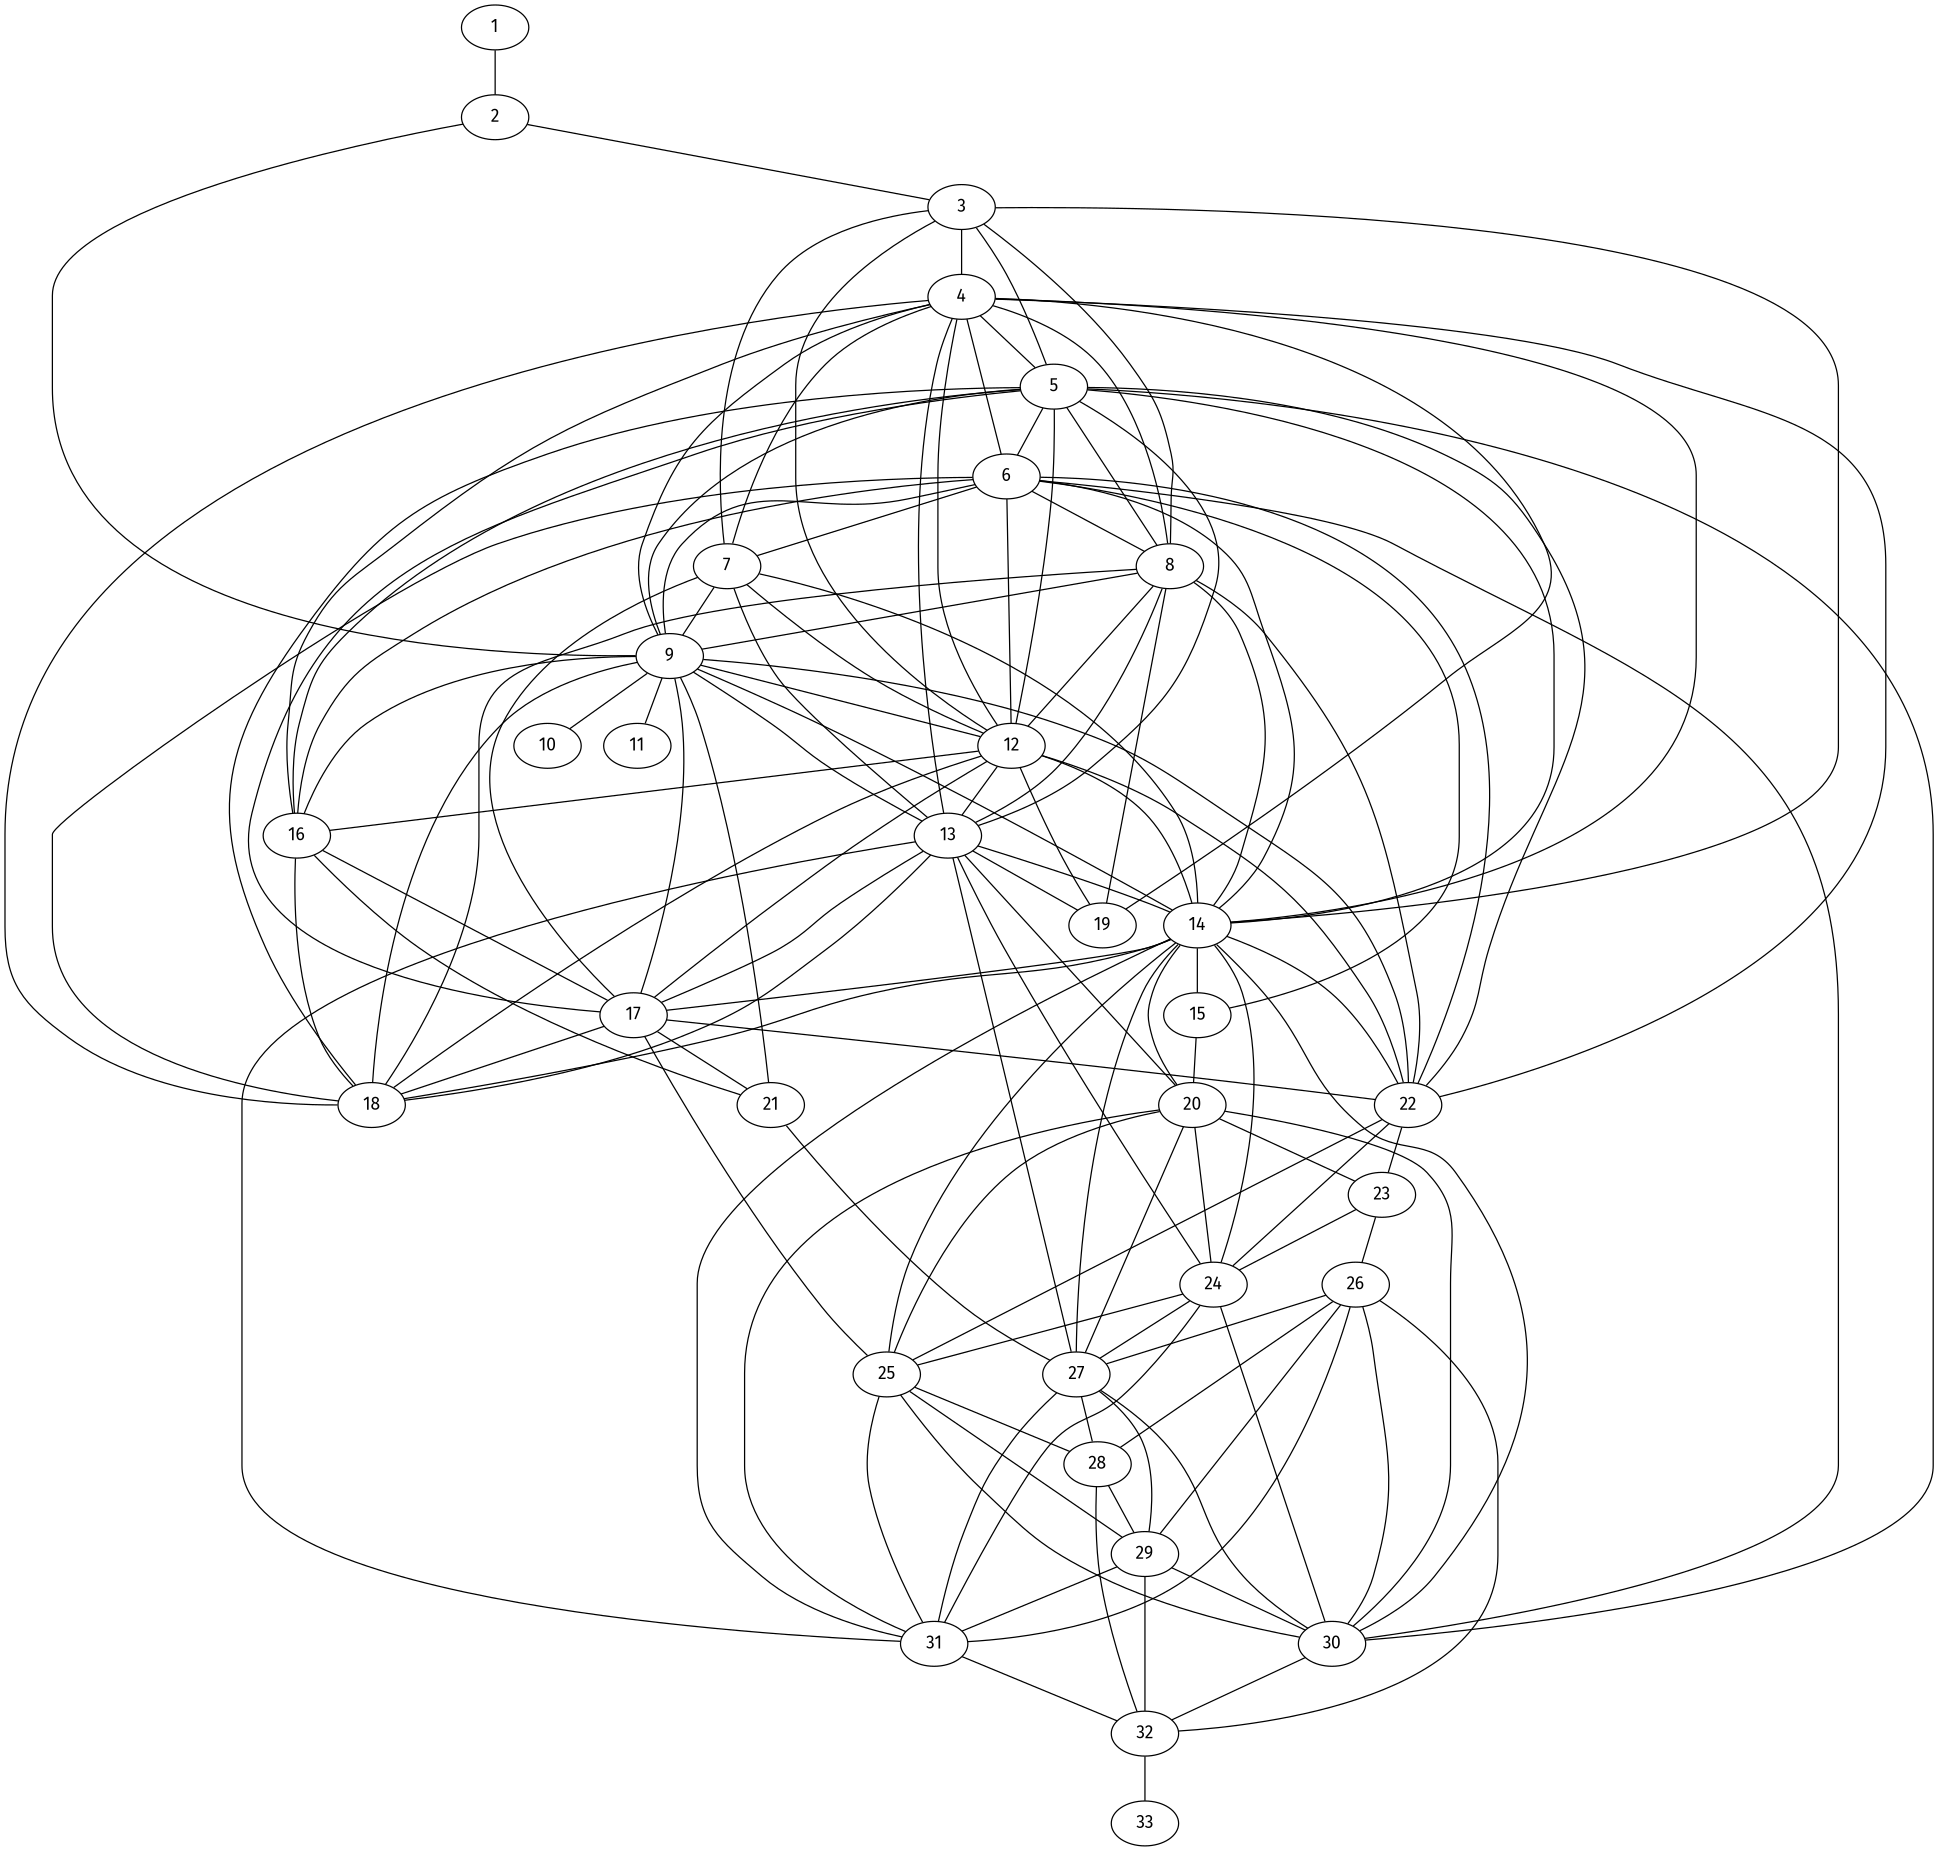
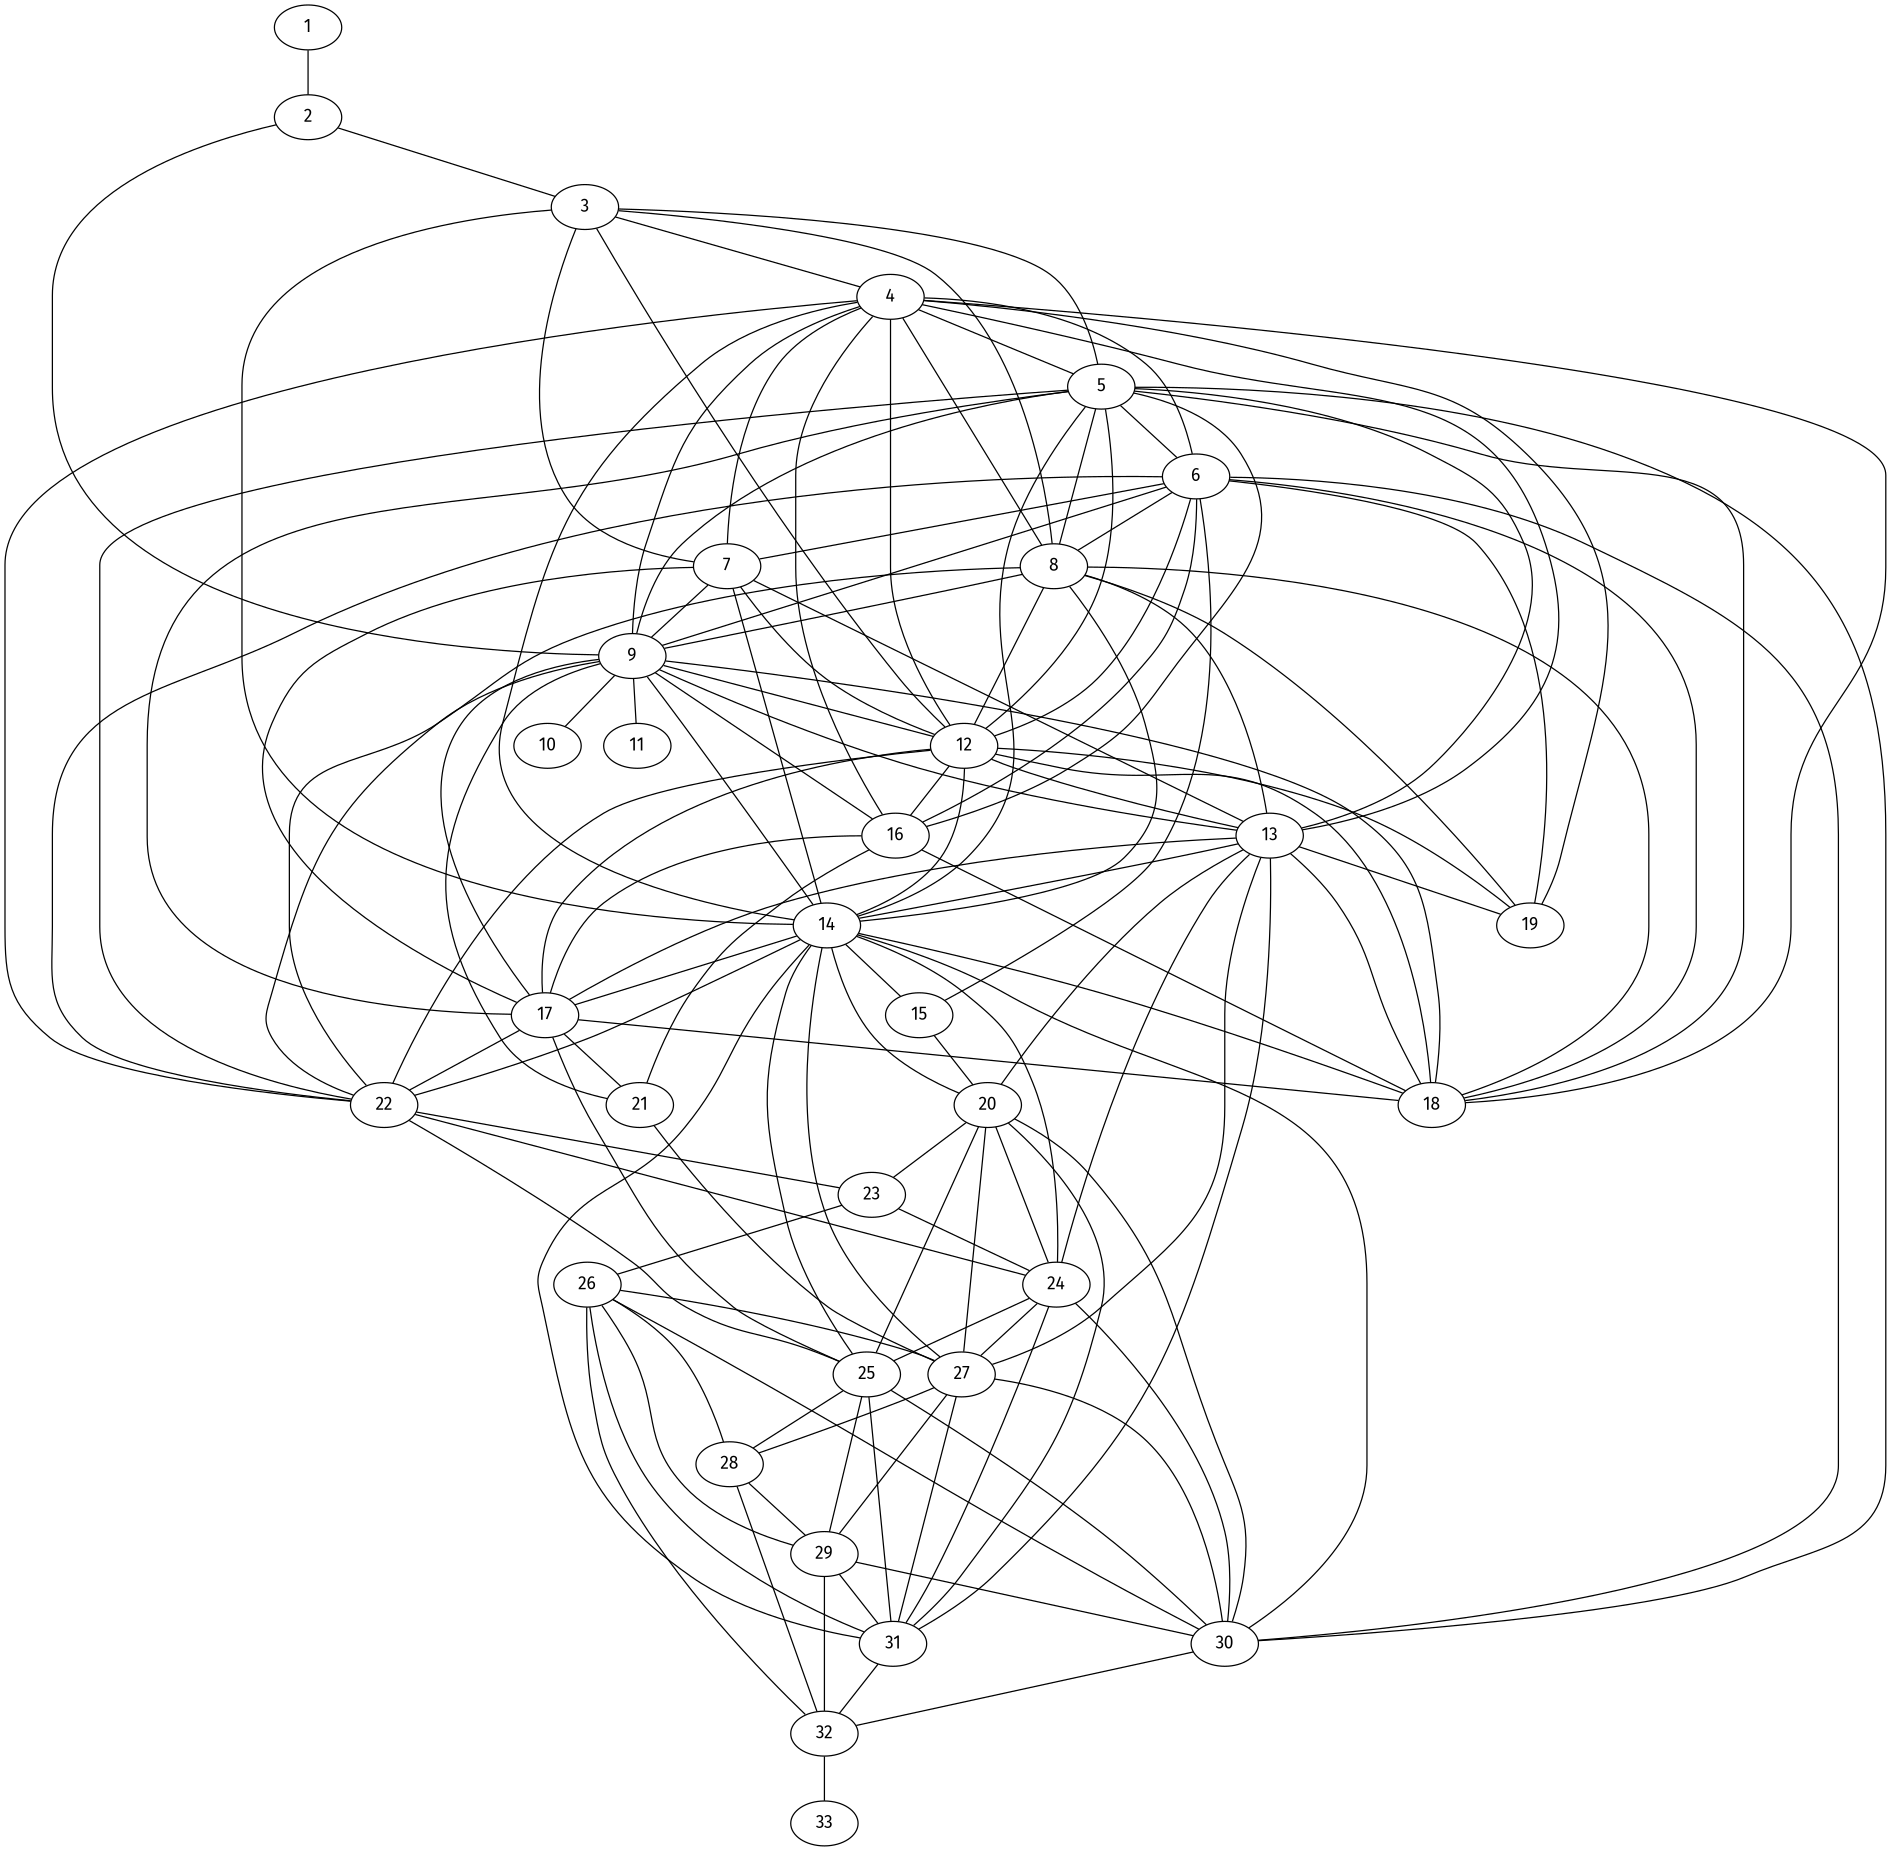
edge "6" -- "14": now "6" -- "19"
